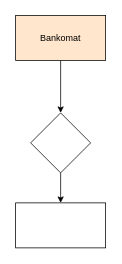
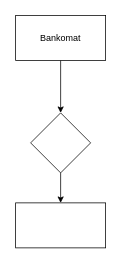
node "Bankomat": fillcolor #ffe6cc -> #ffffff
